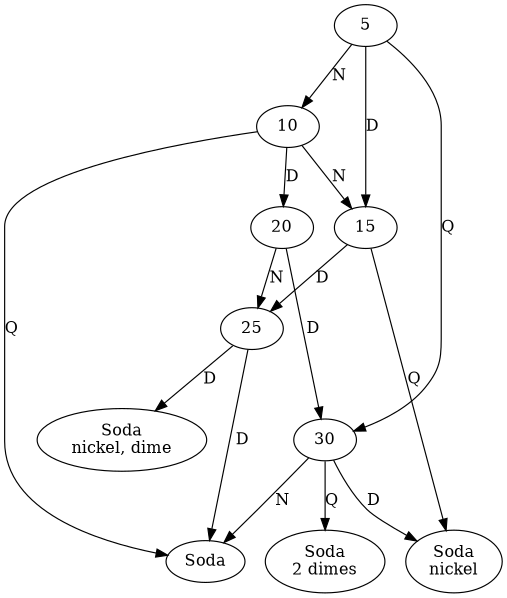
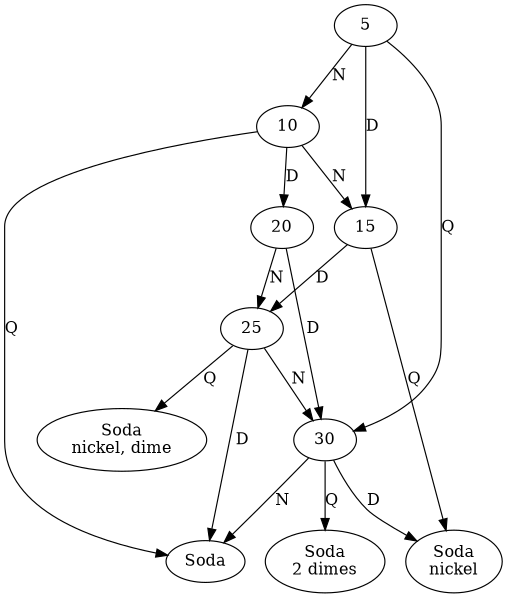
edge "25" -> "Soda nickel, dime": label "D" -> "Q"
edge "25" -> "30": added, label "N"
